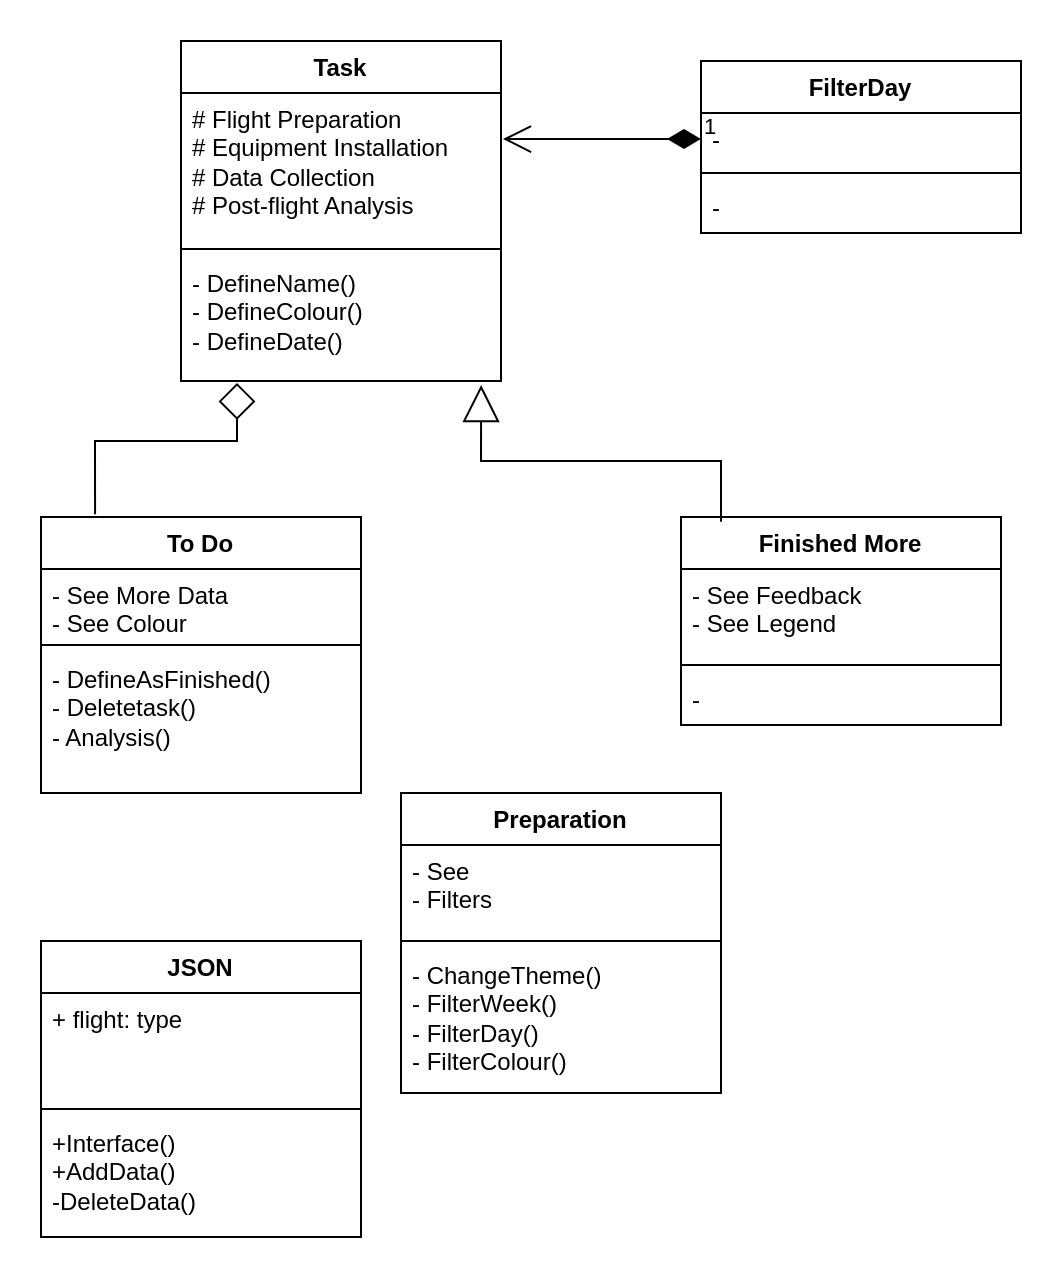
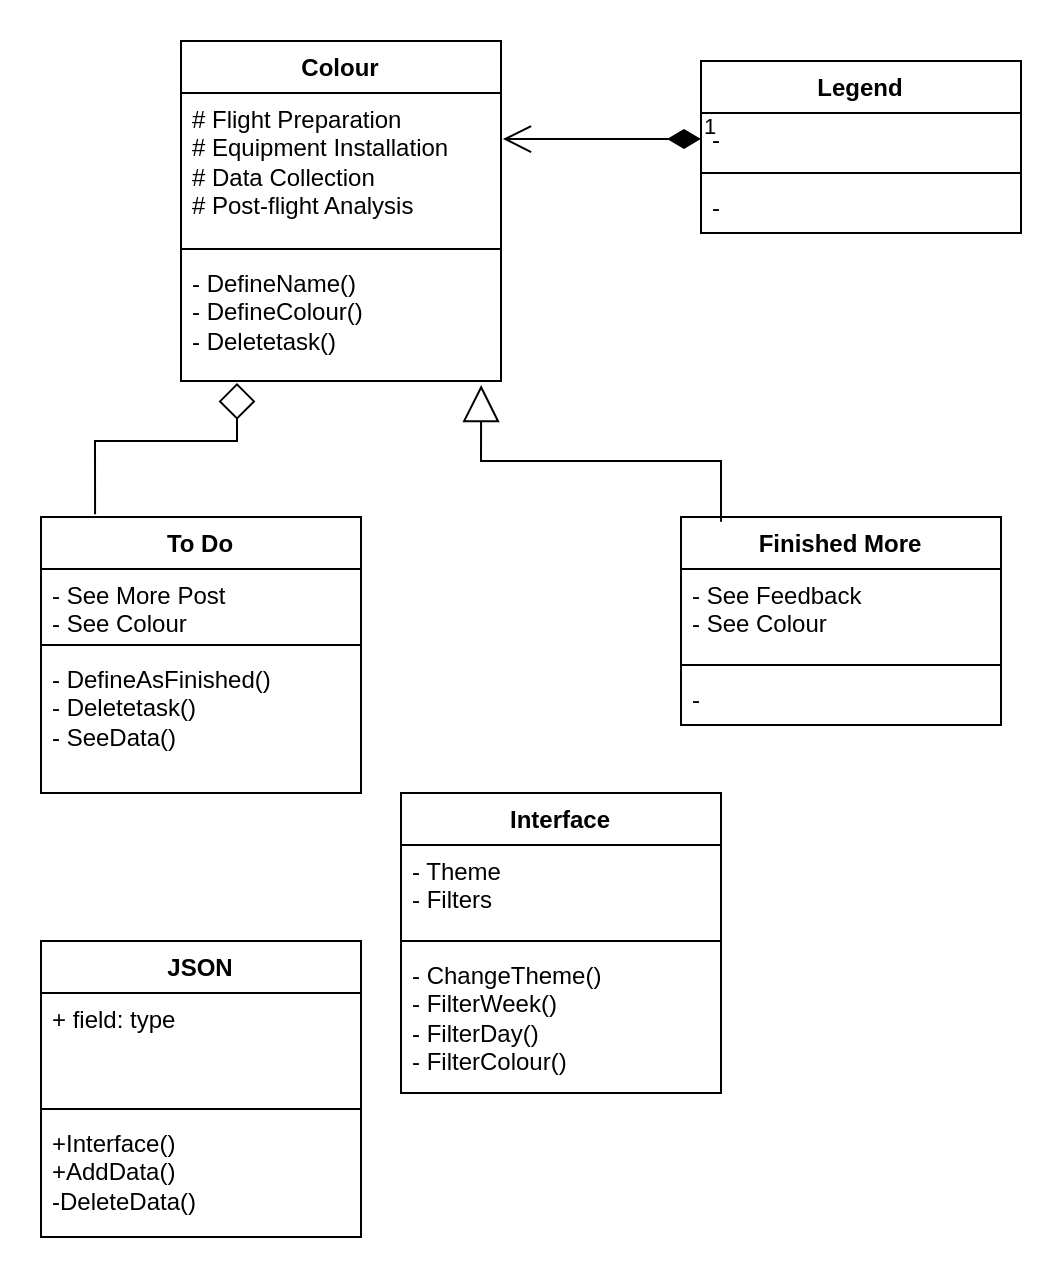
node "Task": label "Task" -> "Colour"
node "FilterDay": label "FilterDay" -> "Legend"
node "- DefineName() - DefineColour() - DefineDate()": label "- DefineName() - DefineColour() - DefineDate()" -> "- DefineName() - DefineColour() - Deletetask()"
node "- See More Data - See Colour": label "- See More Data - See Colour" -> "- See More Post - See Colour"
node "- See Feedback - See Legend": label "- See Feedback - See Legend" -> "- See Feedback - See Colour"
node "- DefineAsFinished() - Deletetask() - Analysis()": label "- DefineAsFinished() - Deletetask() - Analysis()" -> "- DefineAsFinished() - Deletetask() - SeeData()"
node "Preparation": label "Preparation" -> "Interface"
node "- See - Filters": label "- See - Filters" -> "- Theme - Filters"
node "+ flight: type": label "+ flight: type" -> "+ field: type"
